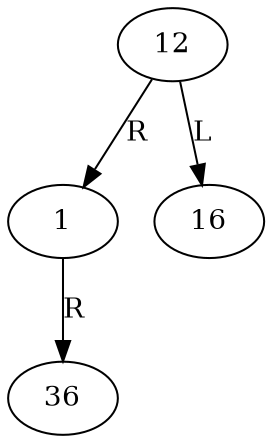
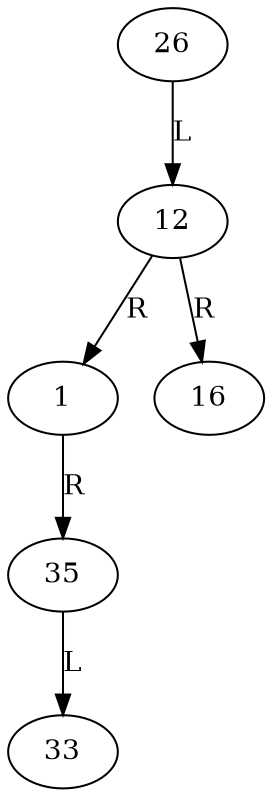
node "26": added
edge "12" -> "16": label "L" -> "R"
node "36": label "36" -> "35"
node "33": added
